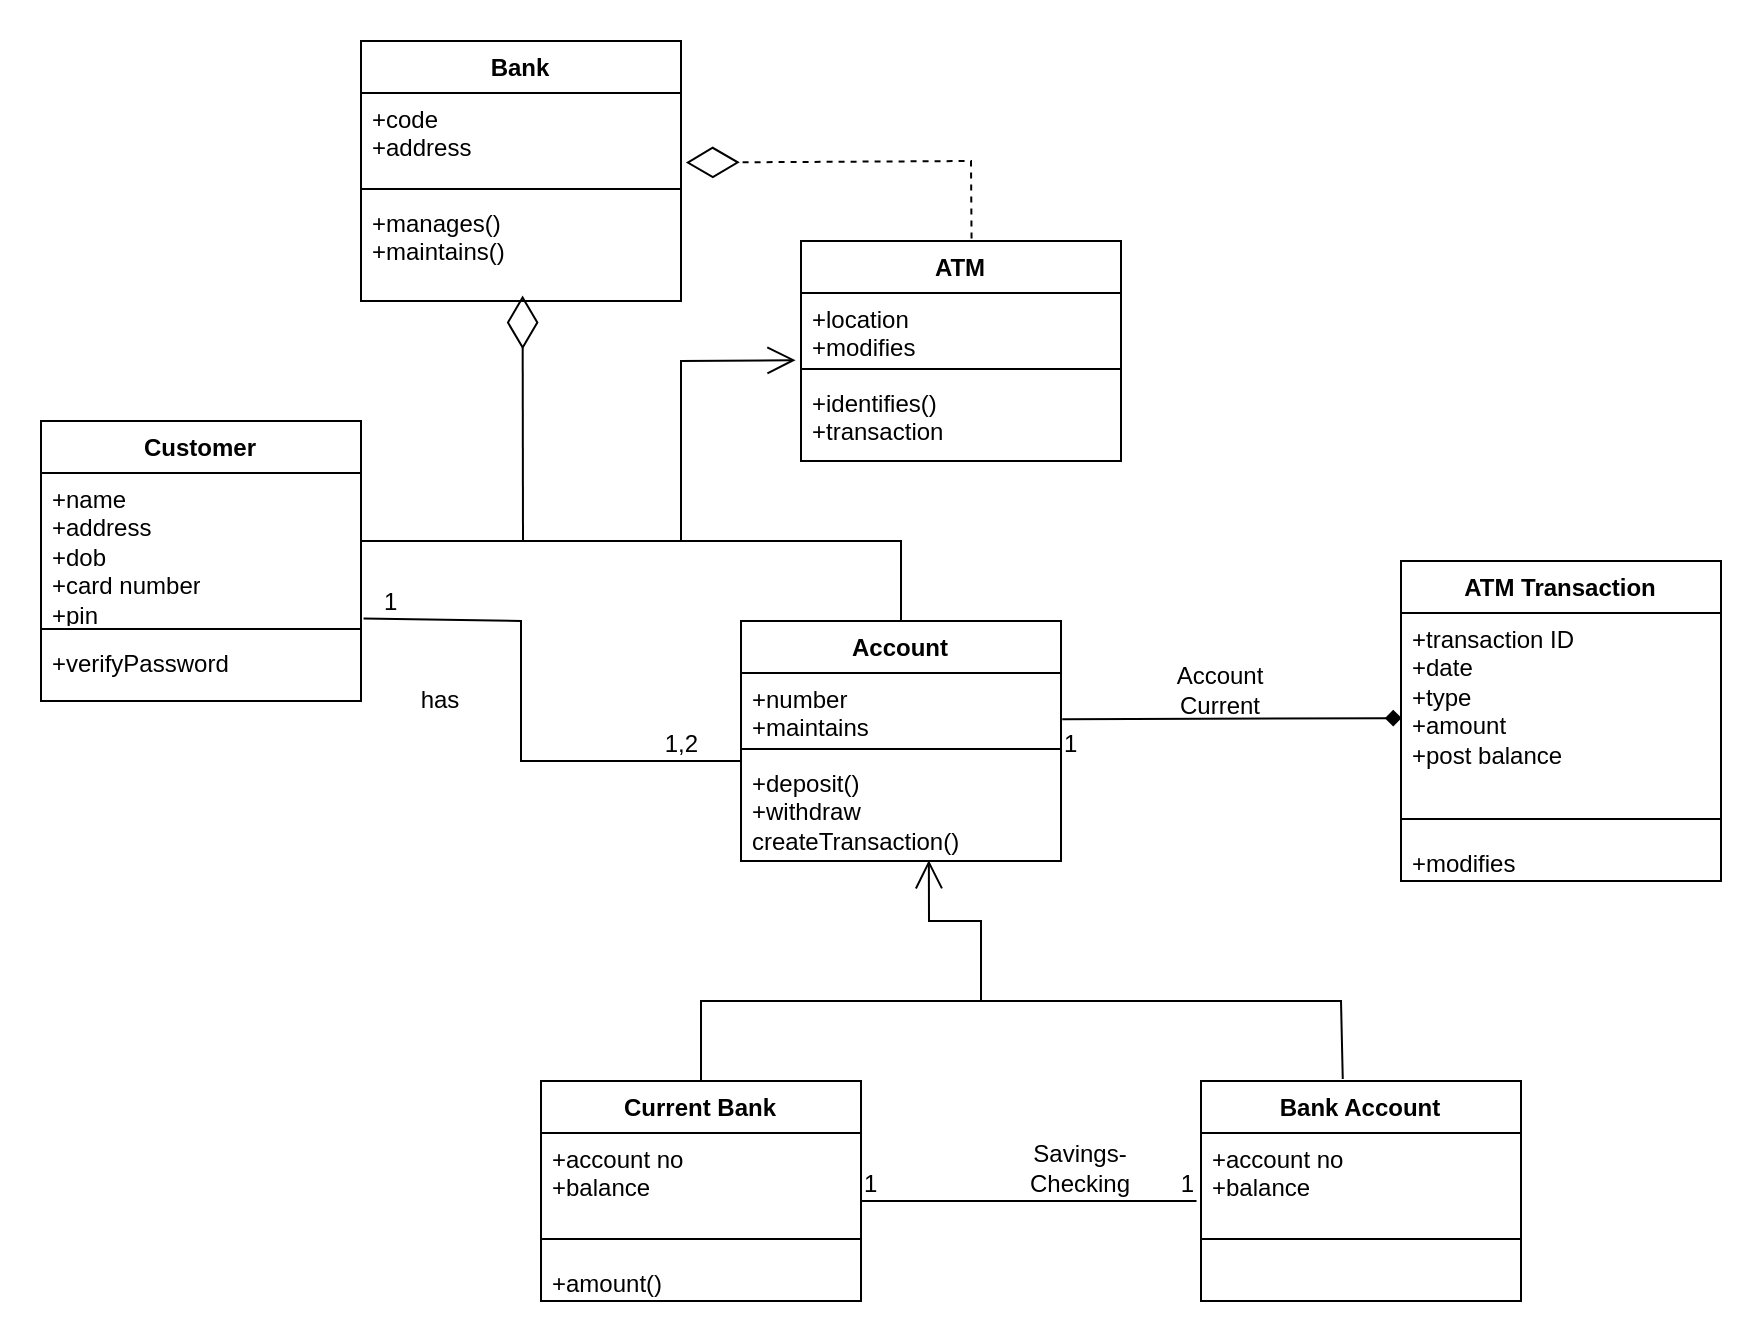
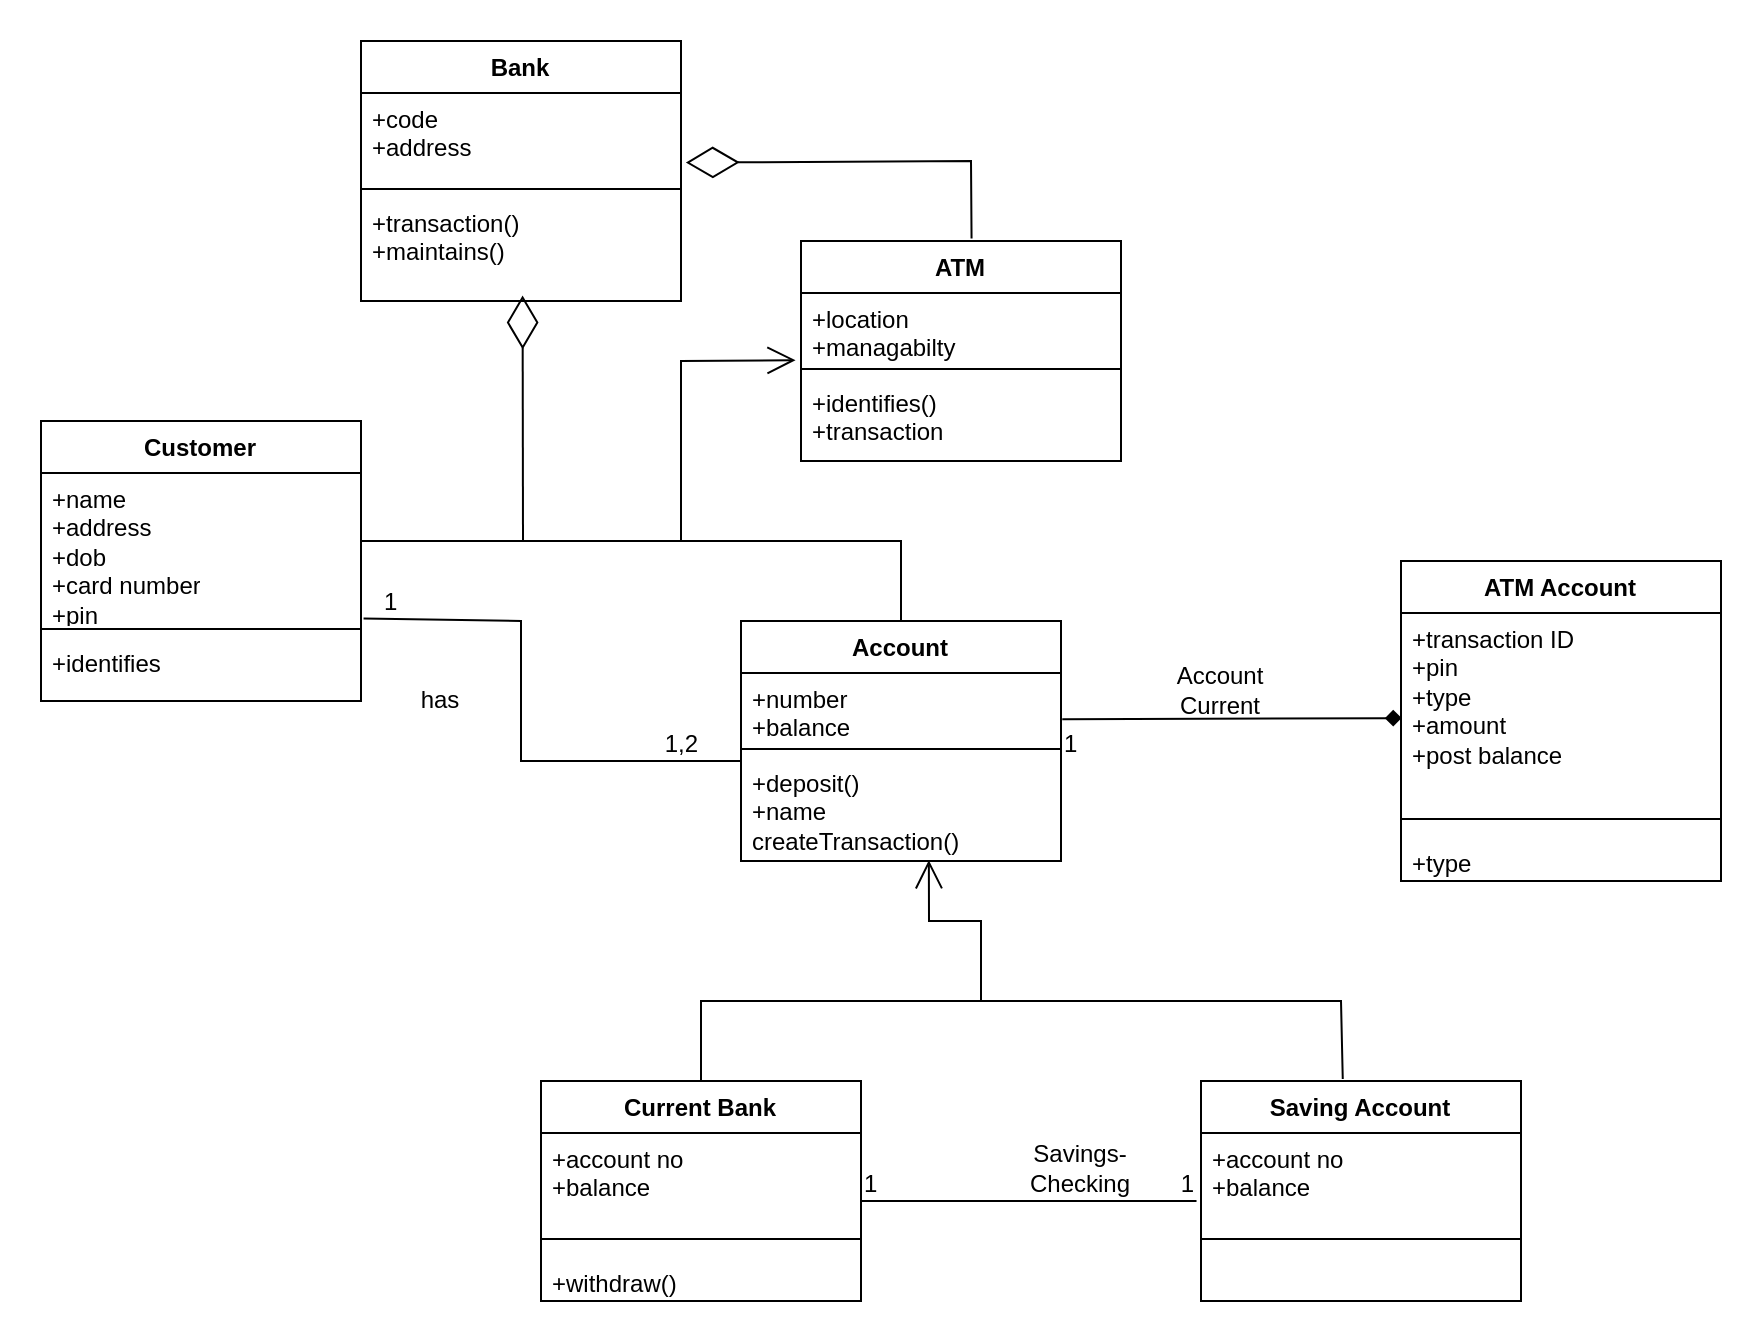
edge "ATM" -> "+code +address": style dashed -> solid
node "+manages() +maintains()": label "+manages() +maintains()" -> "+transaction() +maintains()"
node "+location +modifies": label "+location +modifies" -> "+location +managabilty"
node "ATM Transaction": label "ATM Transaction" -> "ATM Account"
node "+verifyPassword": label "+verifyPassword" -> "+identifies"
node "+transaction ID +date +type +amount +post balance": label "+transaction ID +date +type +amount +post balance" -> "+transaction ID +pin +type +amount +post balance"
node "+number +maintains": label "+number +maintains" -> "+number +balance"
node "+deposit() +withdraw createTransaction()": label "+deposit() +withdraw createTransaction()" -> "+deposit() +name createTransaction()"
node "+modifies": label "+modifies" -> "+type"
node "Bank Account": label "Bank Account" -> "Saving Account"
node "+amount()": label "+amount()" -> "+withdraw()"
